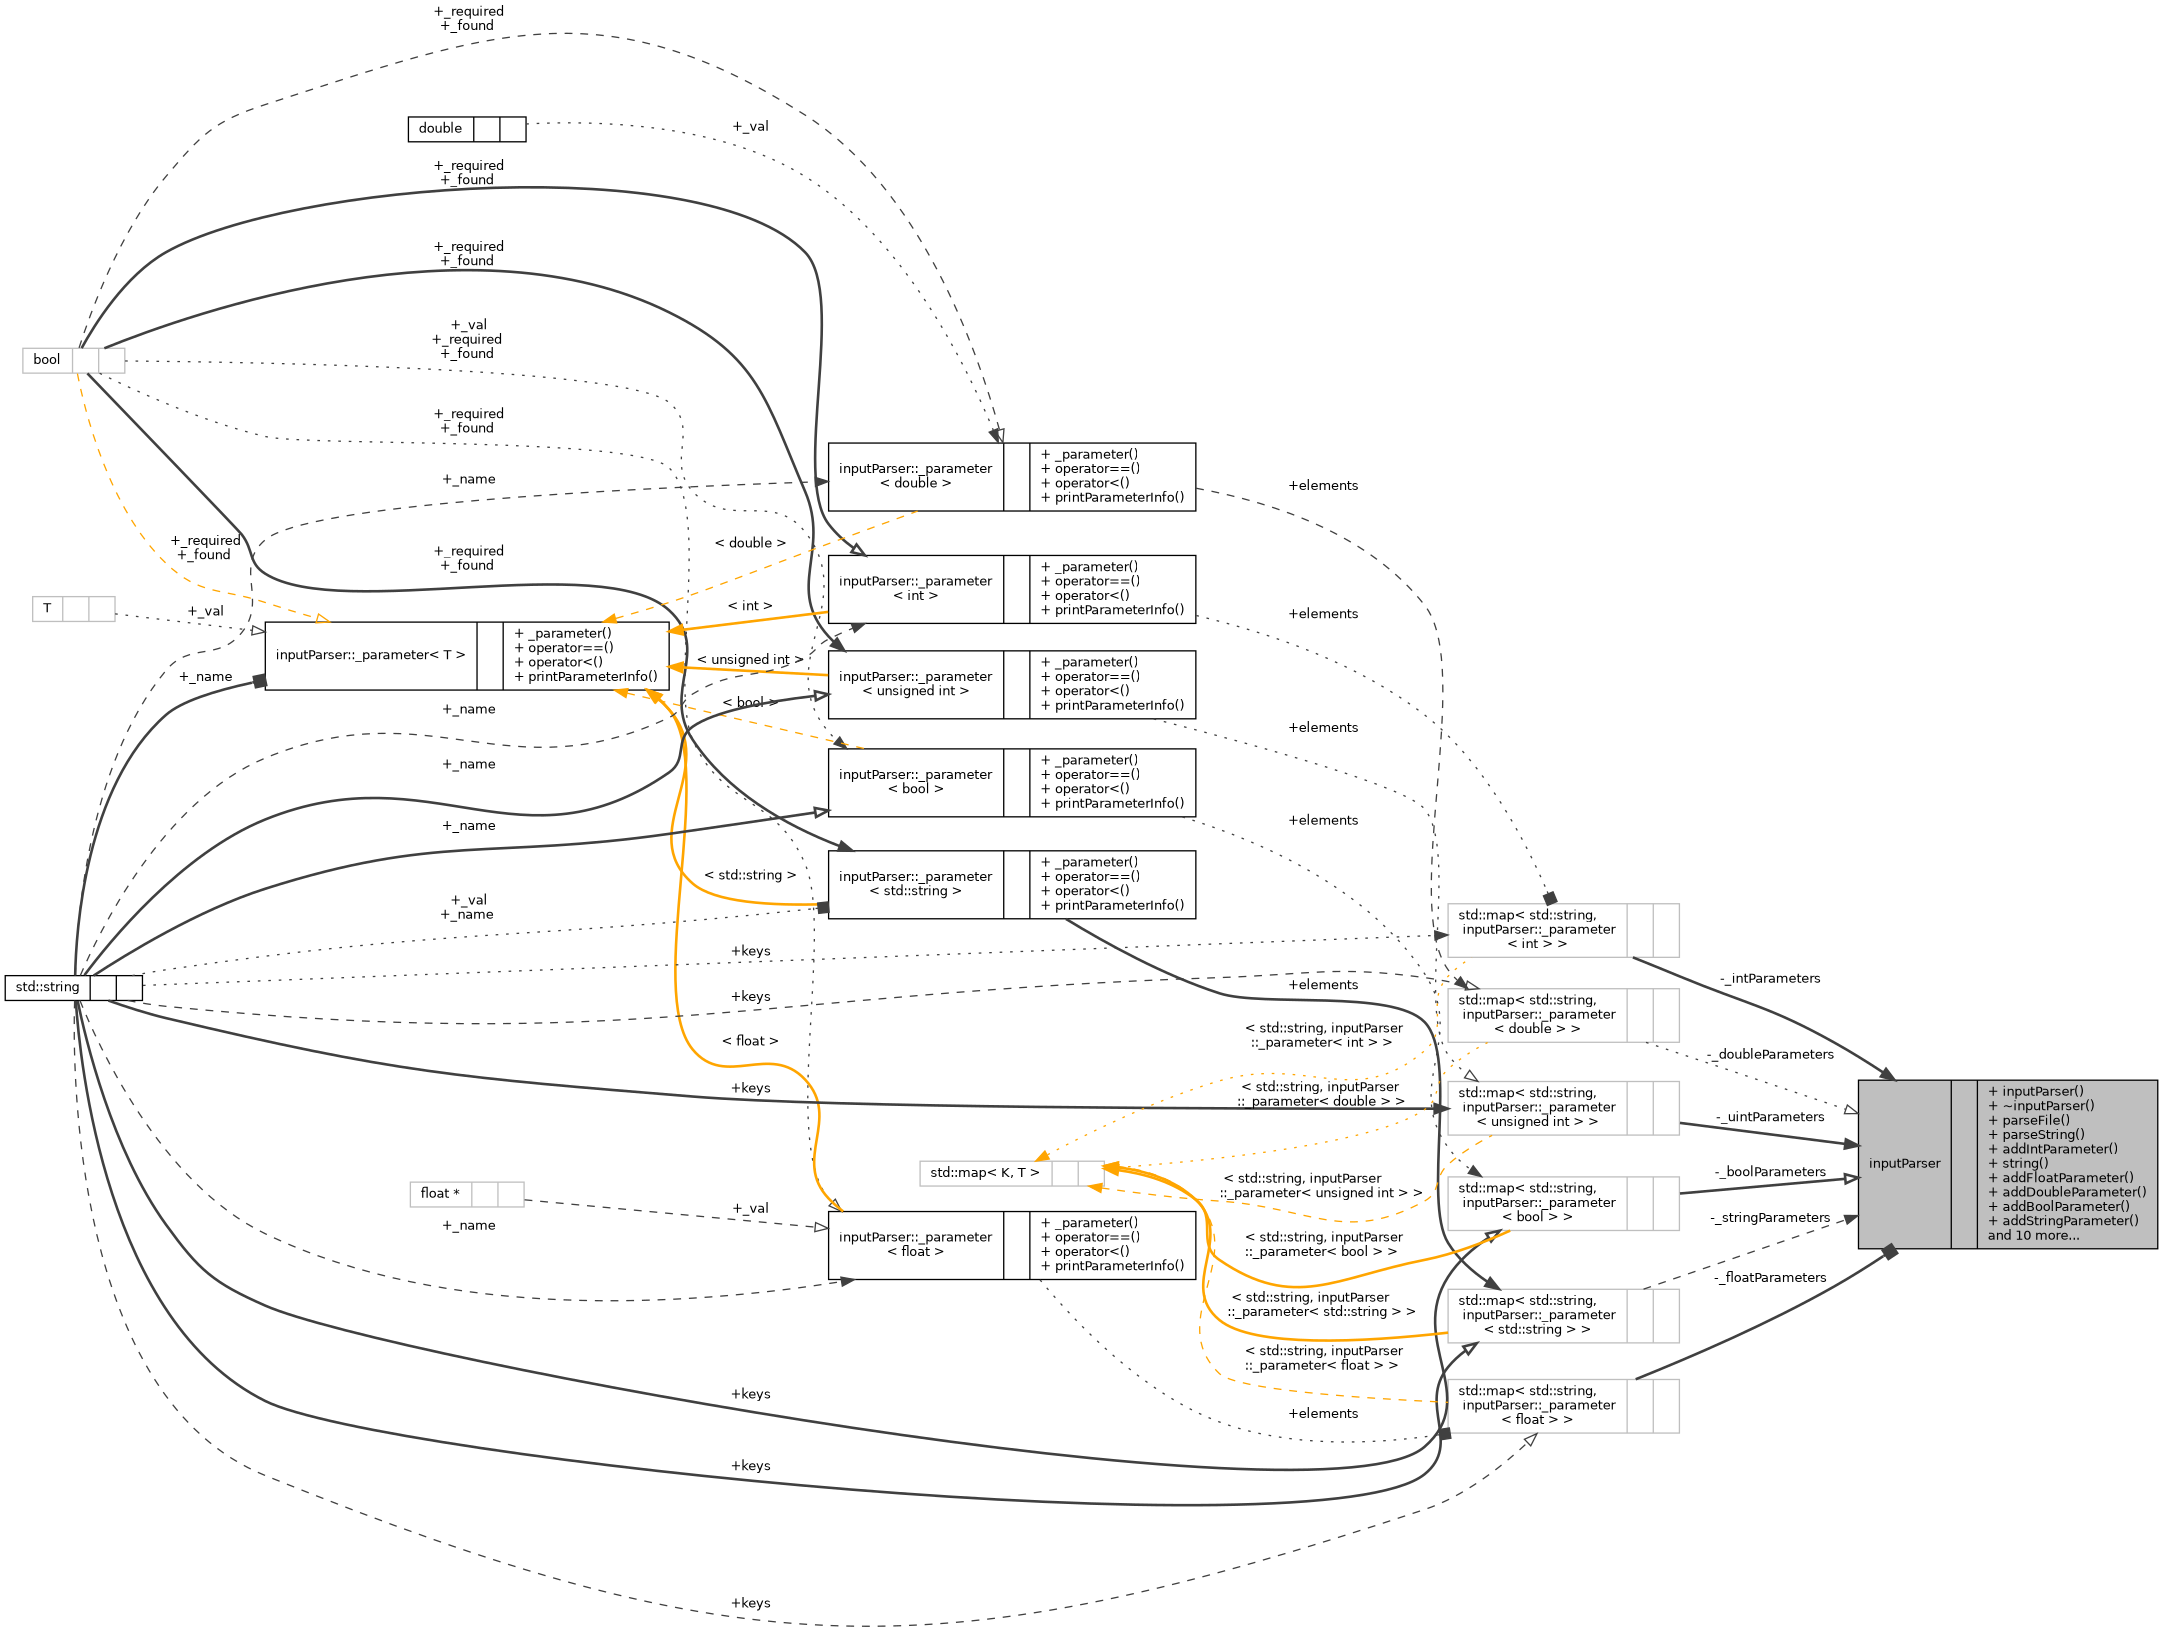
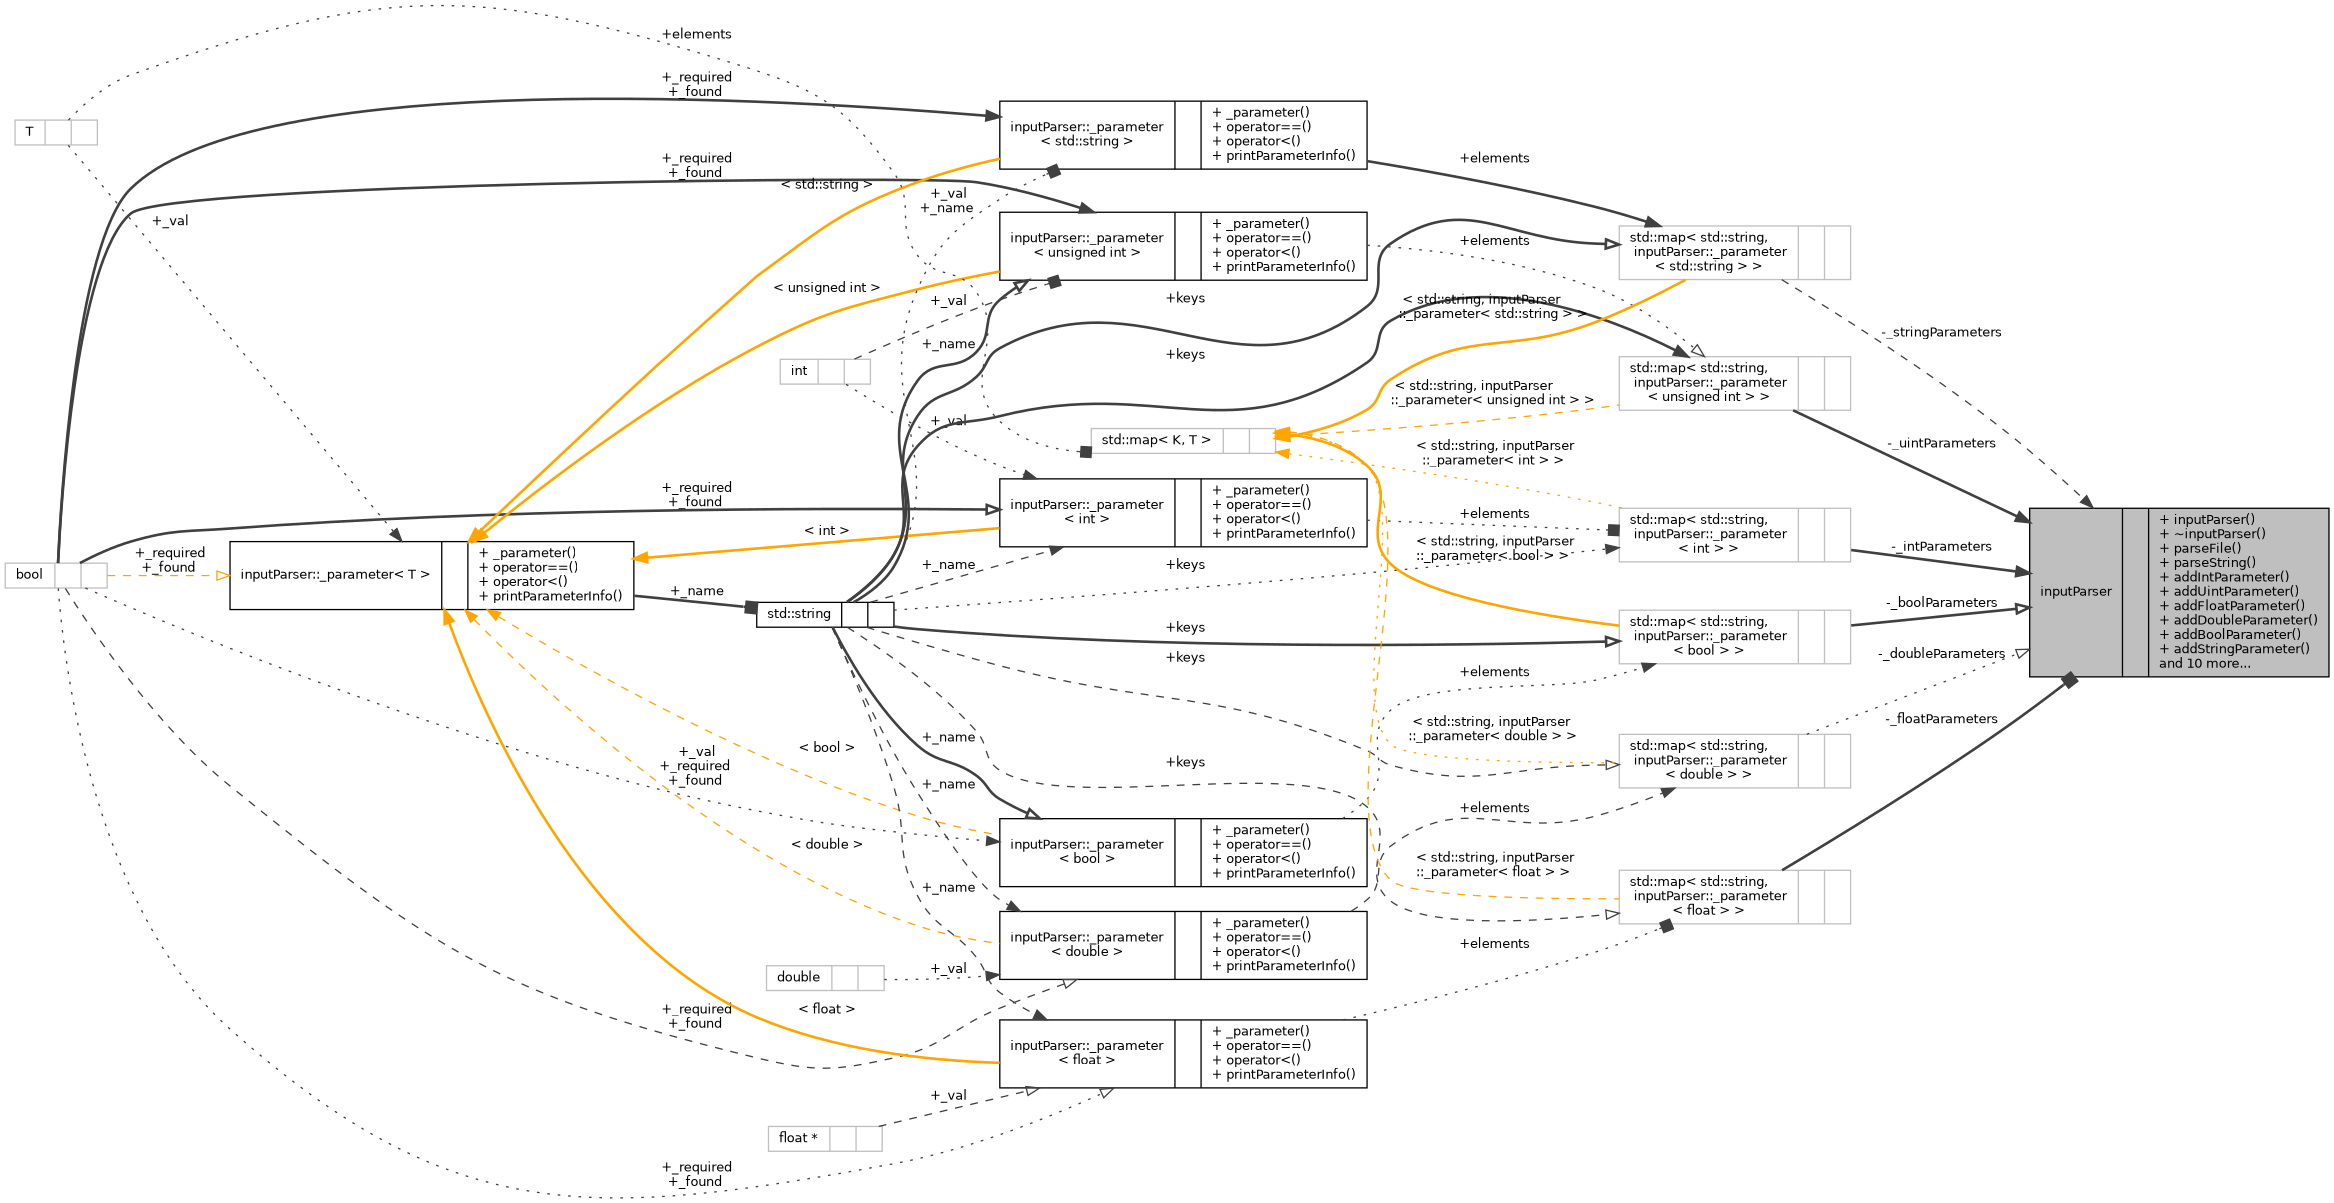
edge "T" -> "std::map< K, T >": added, label "+elements"
node "double": color black -> grey75
node "int": added
edge "T" -> "inputParser::_parameter< T >": arrowhead onormal -> normal
edge "std::string" -> "inputParser::_parameter< T >": reversed
node "inputParser": text "+ string()" -> "+ addUintParameter()"
